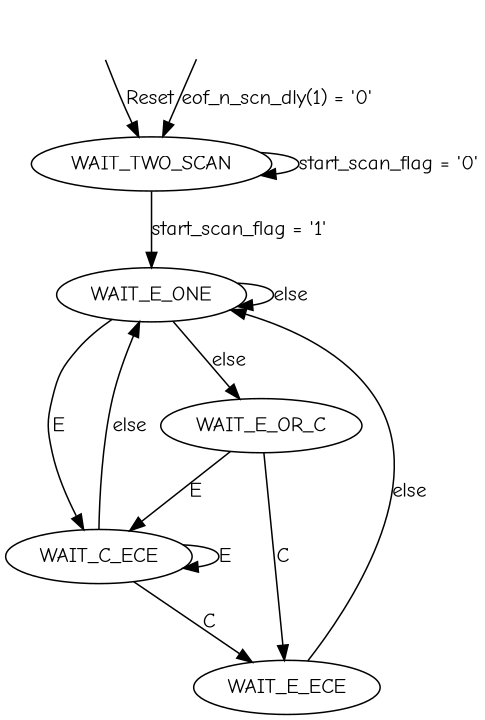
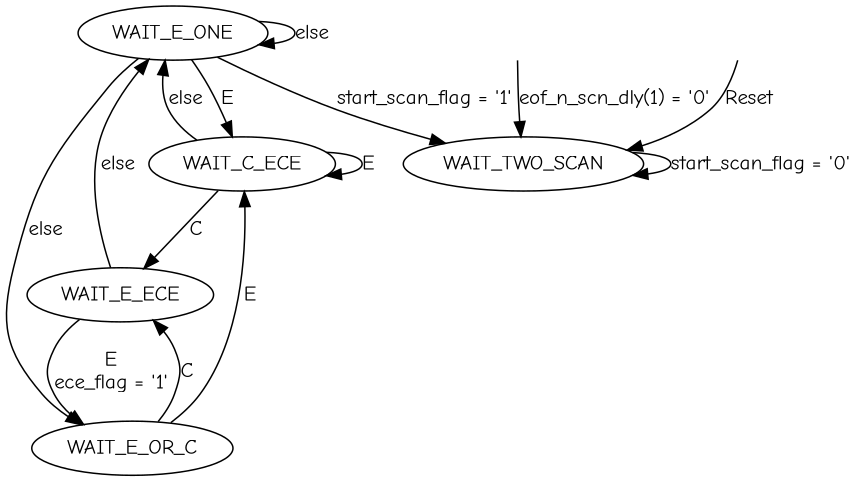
edge "WAIT_TWO_SCAN" -> "WAIT_E_ONE": reversed
edge "WAIT_E_ECE" -> "WAIT_E_OR_C": added, label "E ece_flag = '1'"
